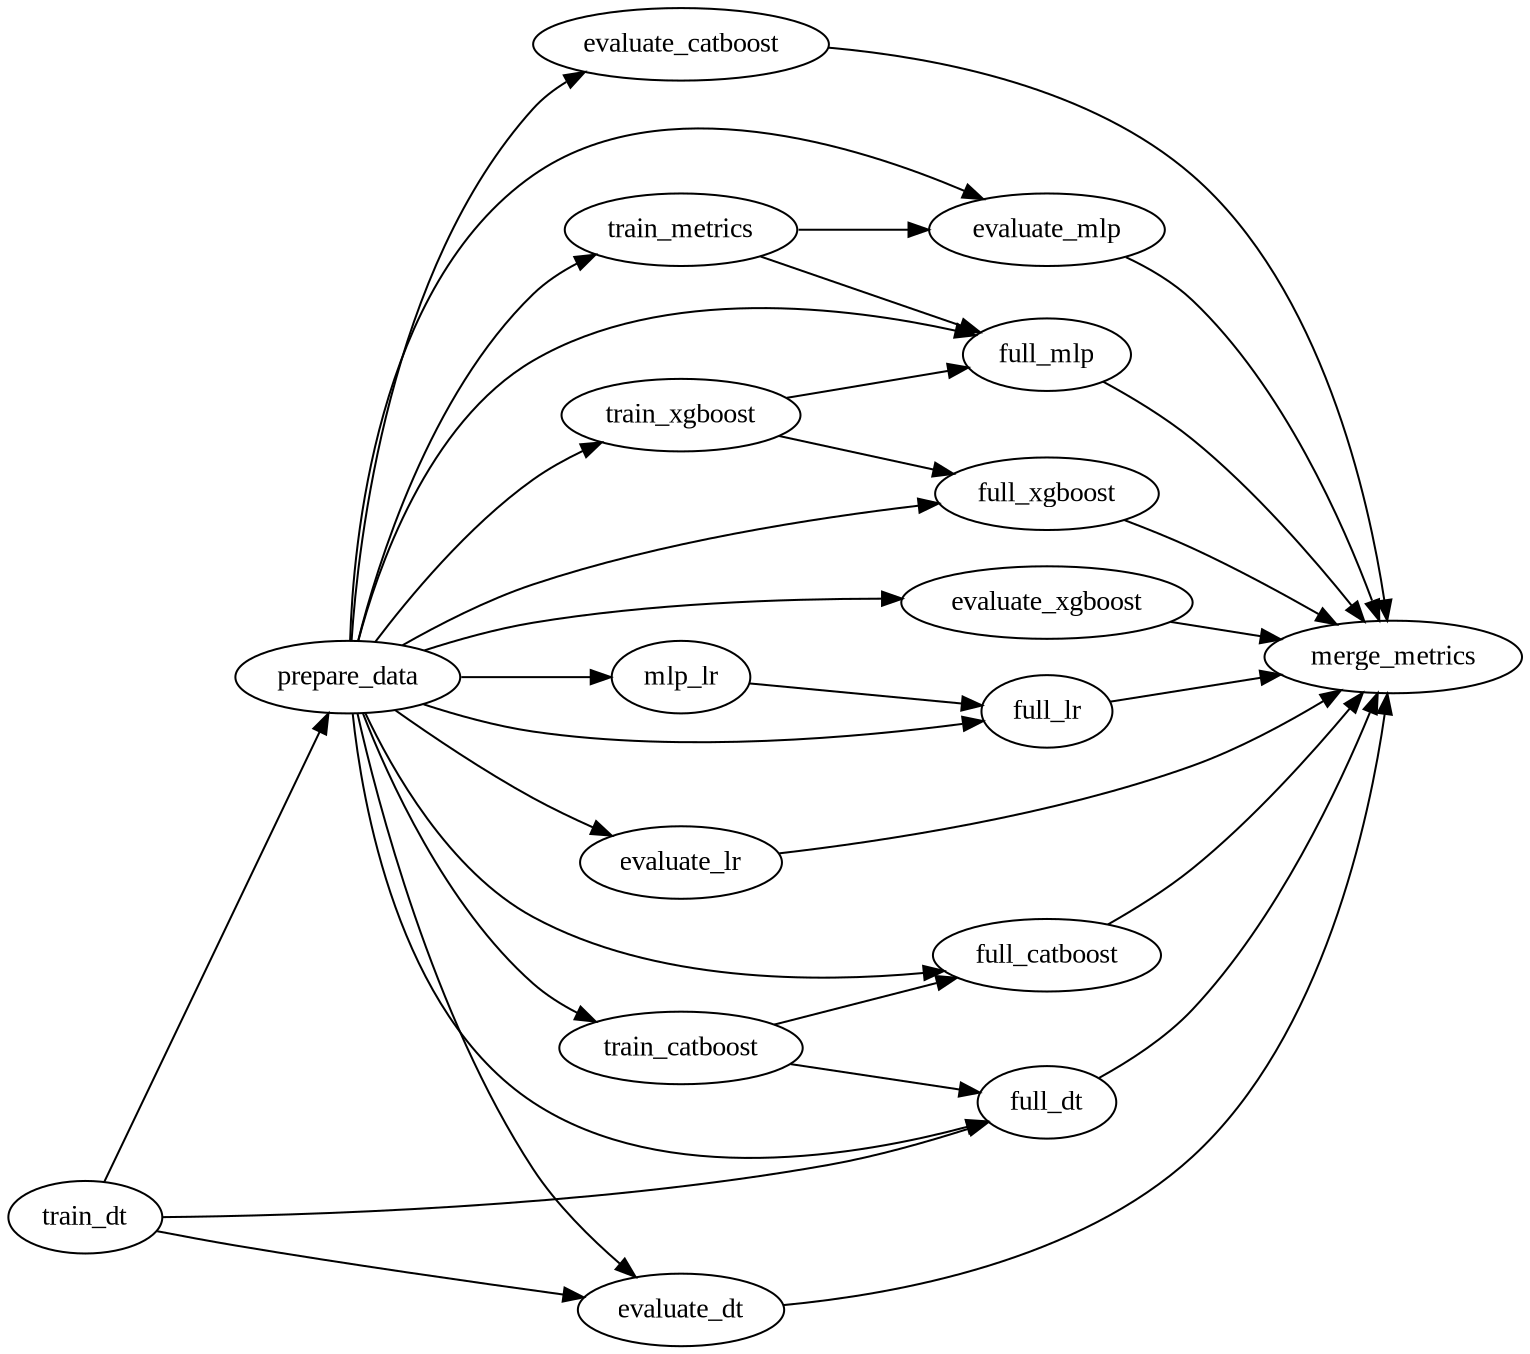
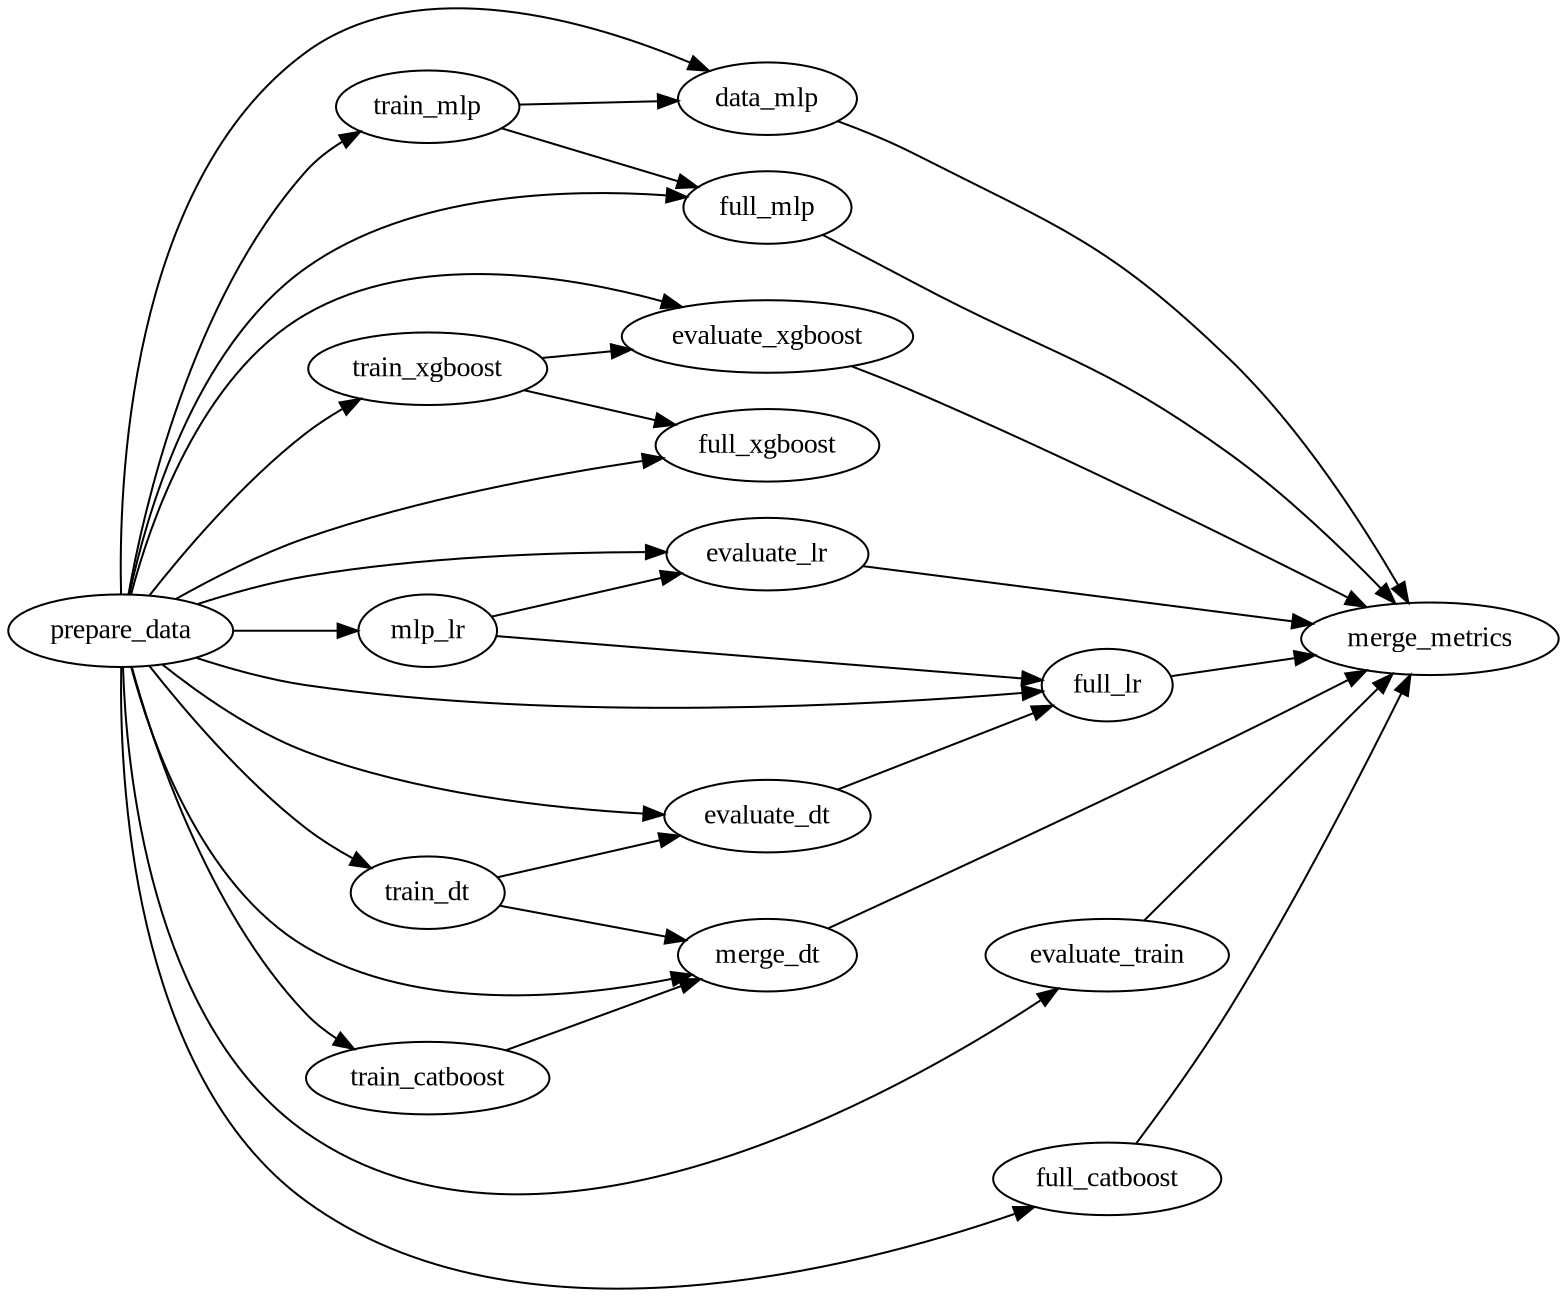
node "evaluate_catboost": label "evaluate_catboost" -> "evaluate_train"
node "train_metrics": label "train_metrics" -> "train_mlp"
node "evaluate_mlp": label "evaluate_mlp" -> "data_mlp"
edge "train_xgboost" -> "full_mlp": now "train_xgboost" -> "evaluate_xgboost"
edge "full_xgboost" -> "merge_metrics": removed
edge "mlp_lr" -> "evaluate_lr": added
edge "train_dt" -> "prepare_data": reversed
edge "train_catboost" -> "full_catboost": removed
node "full_dt": label "full_dt" -> "merge_dt"
edge "evaluate_dt" -> "merge_metrics": now "evaluate_dt" -> "full_lr"
